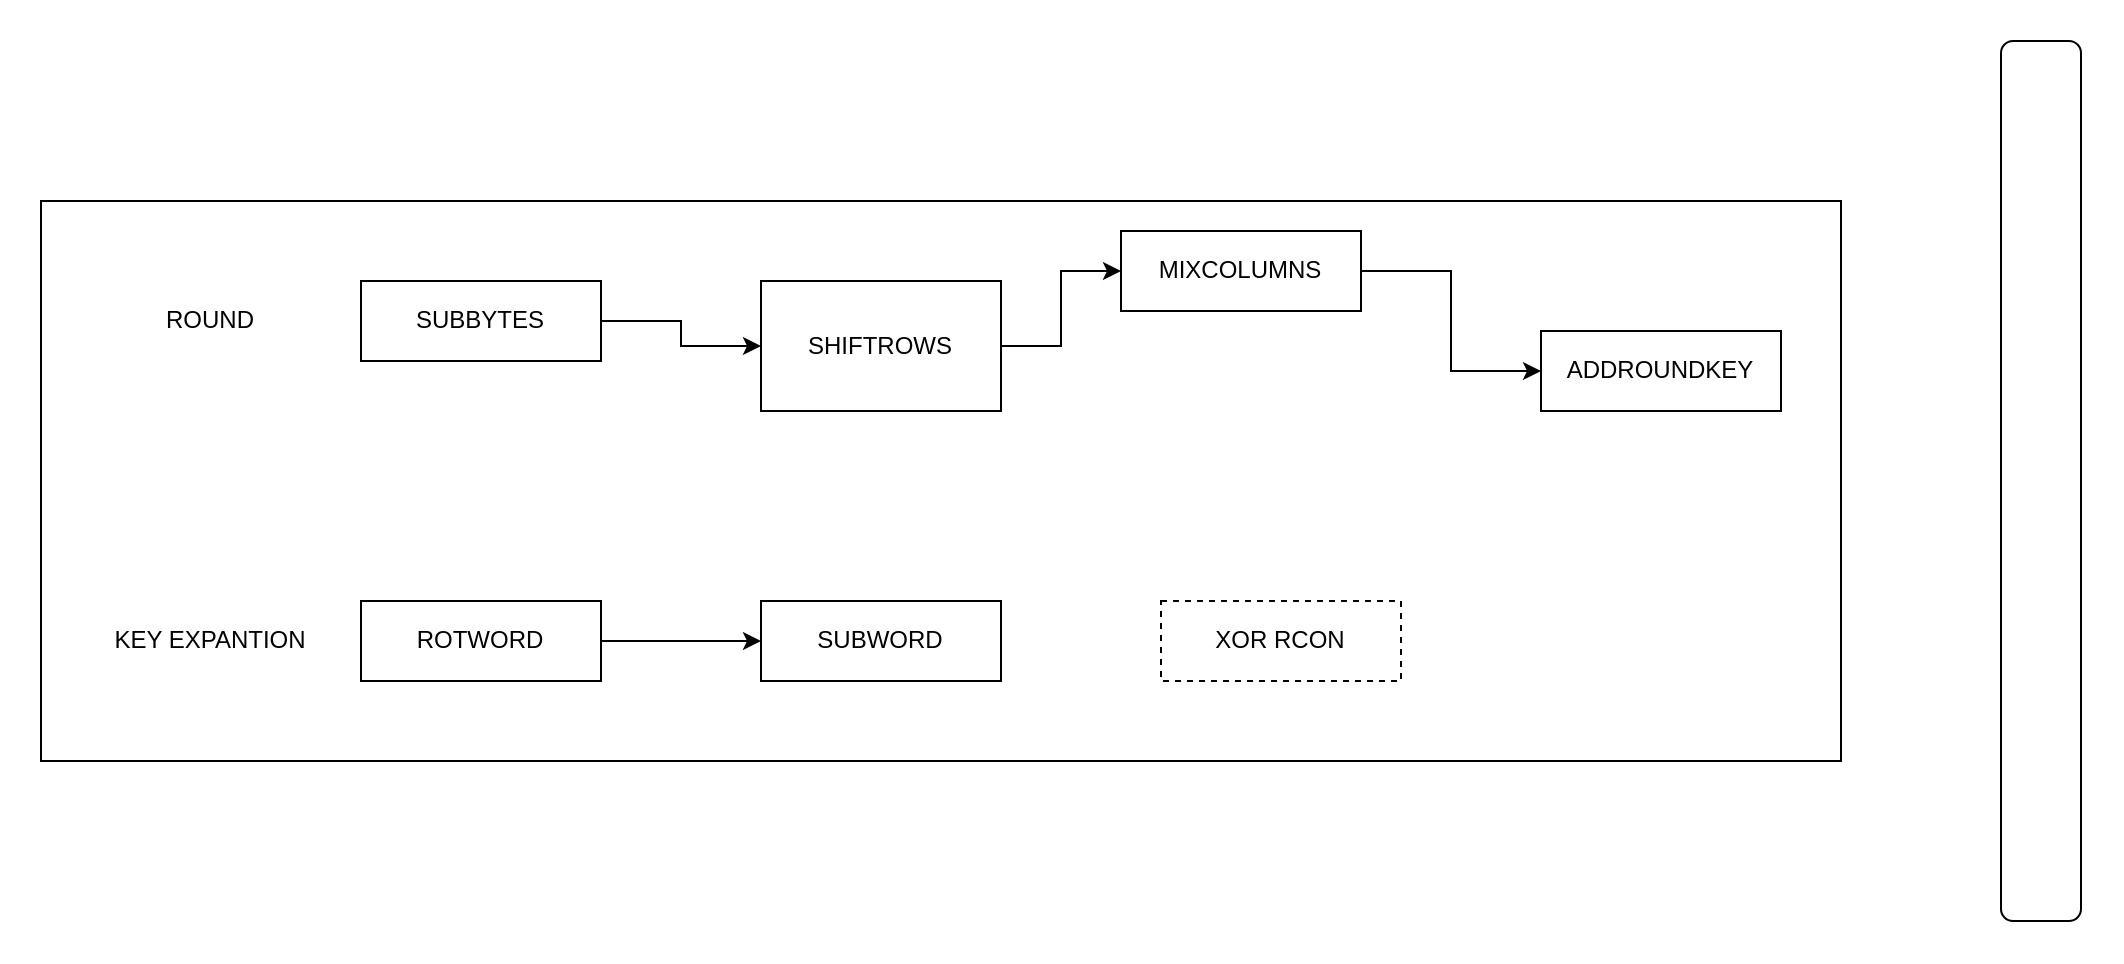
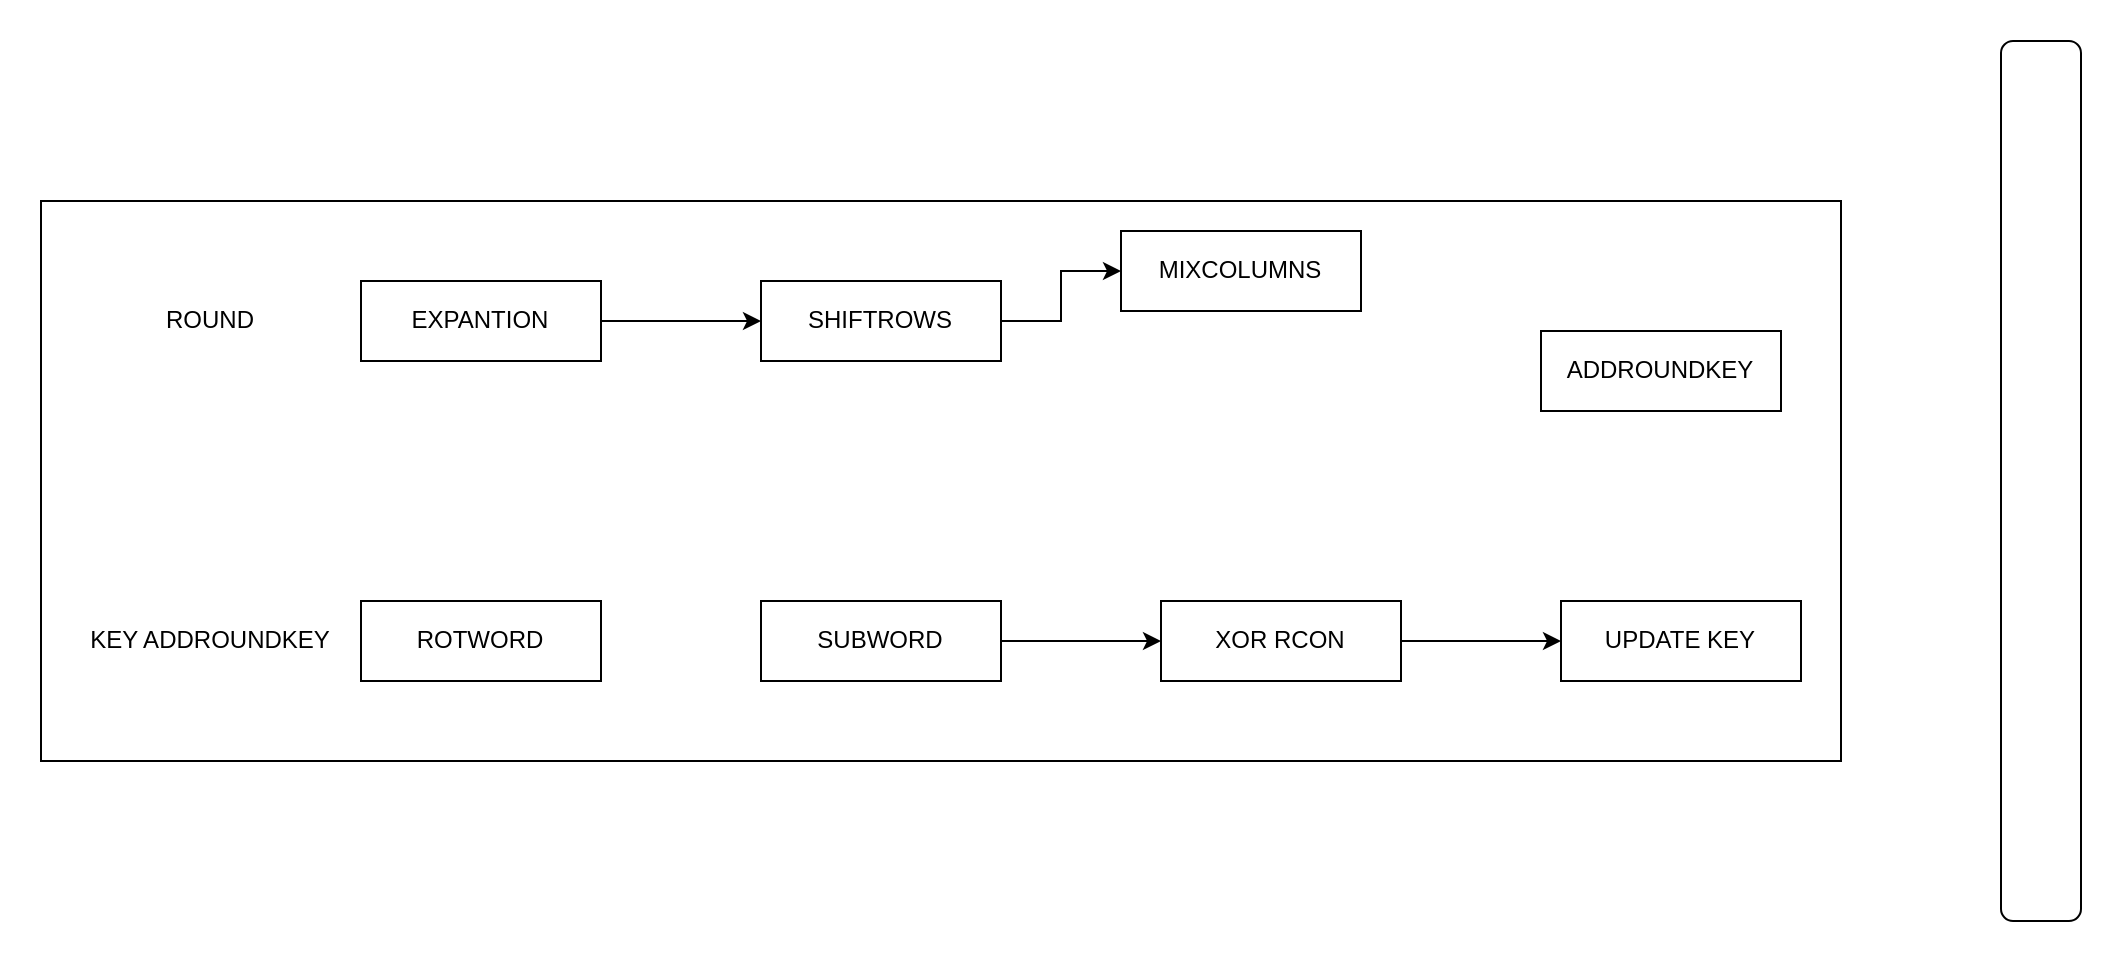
edge "MIXCOLUMNS" -> "ADDROUNDKEY": removed
node "SUBBYTES": label "SUBBYTES" -> "EXPANTION"
node "SHIFTROWS": size 240x130 -> 240x80
node "KEY EXPANTION": label "KEY EXPANTION" -> "KEY ADDROUNDKEY"
edge "ROTWORD" -> "SUBWORD": removed
edge "SUBWORD" -> "XOR RCON": added
node "XOR RCON": style dashed -> solid
edge "XOR RCON" -> "UPDATE KEY": added
node "UPDATE KEY": added
